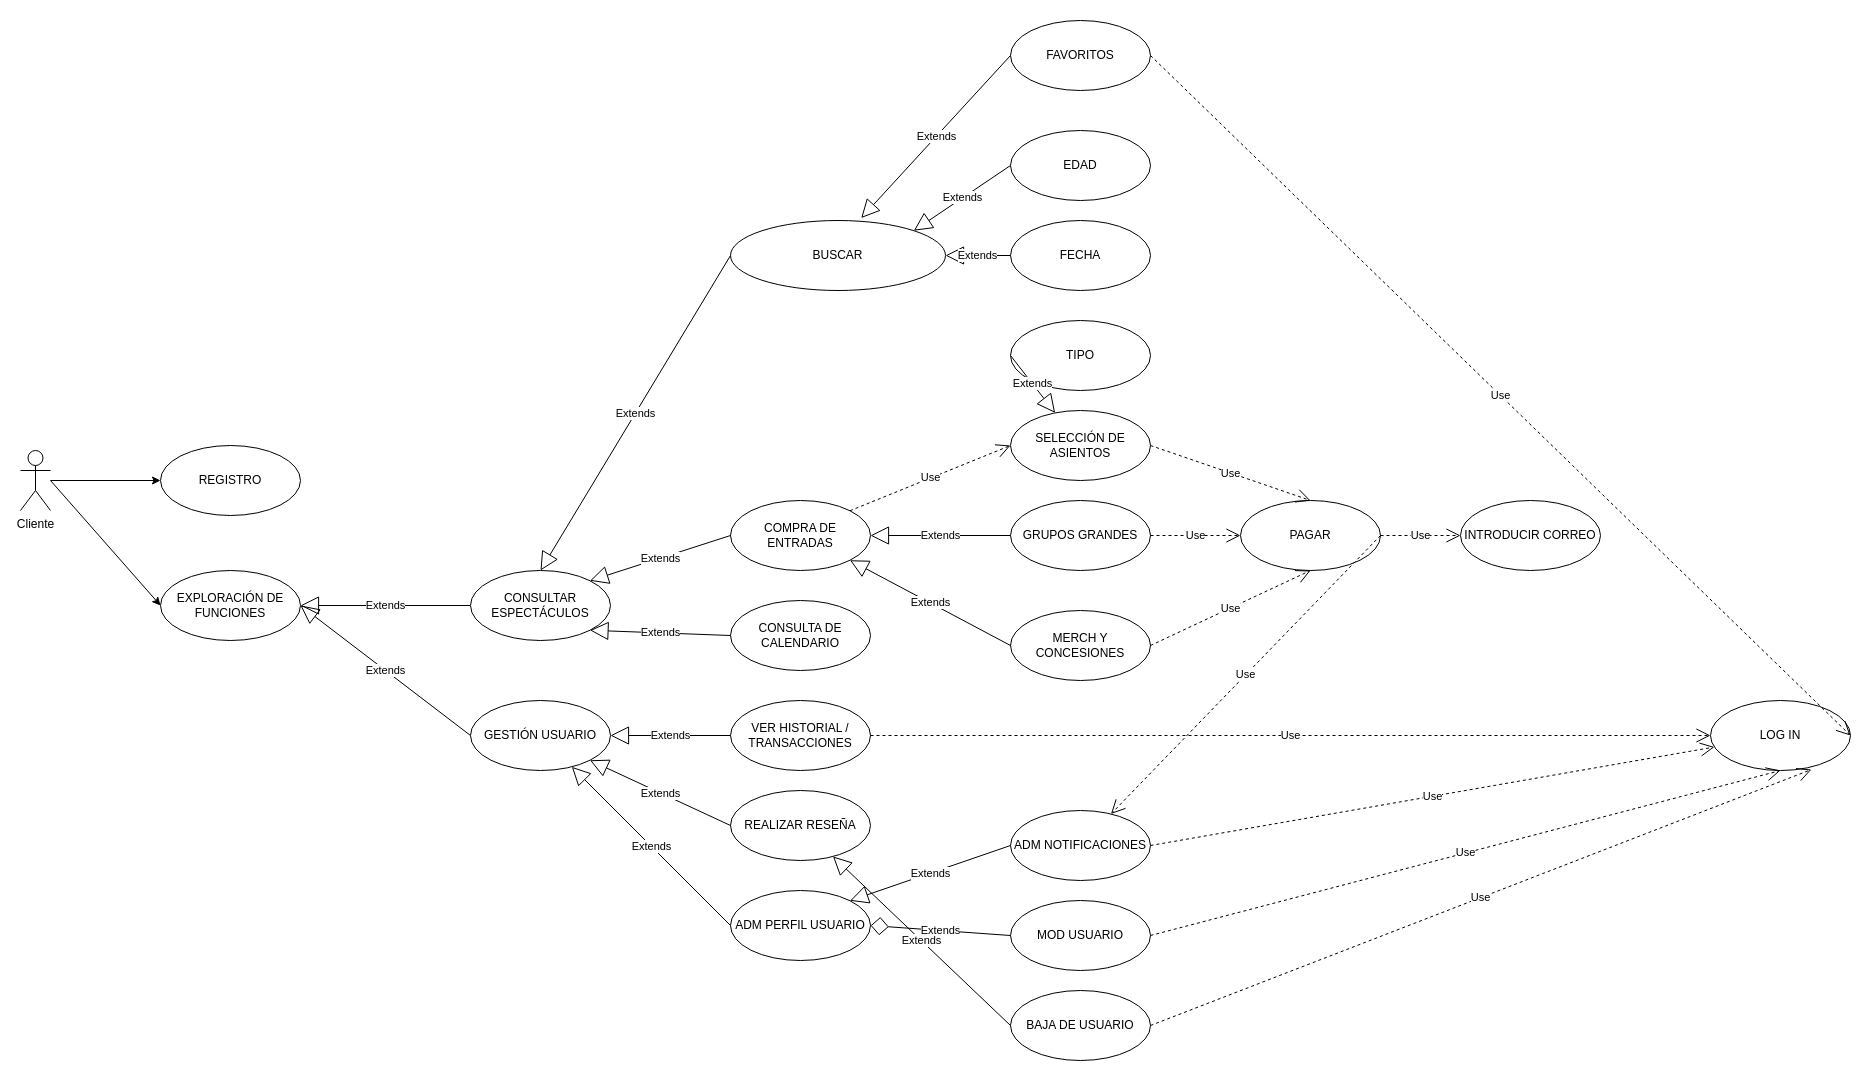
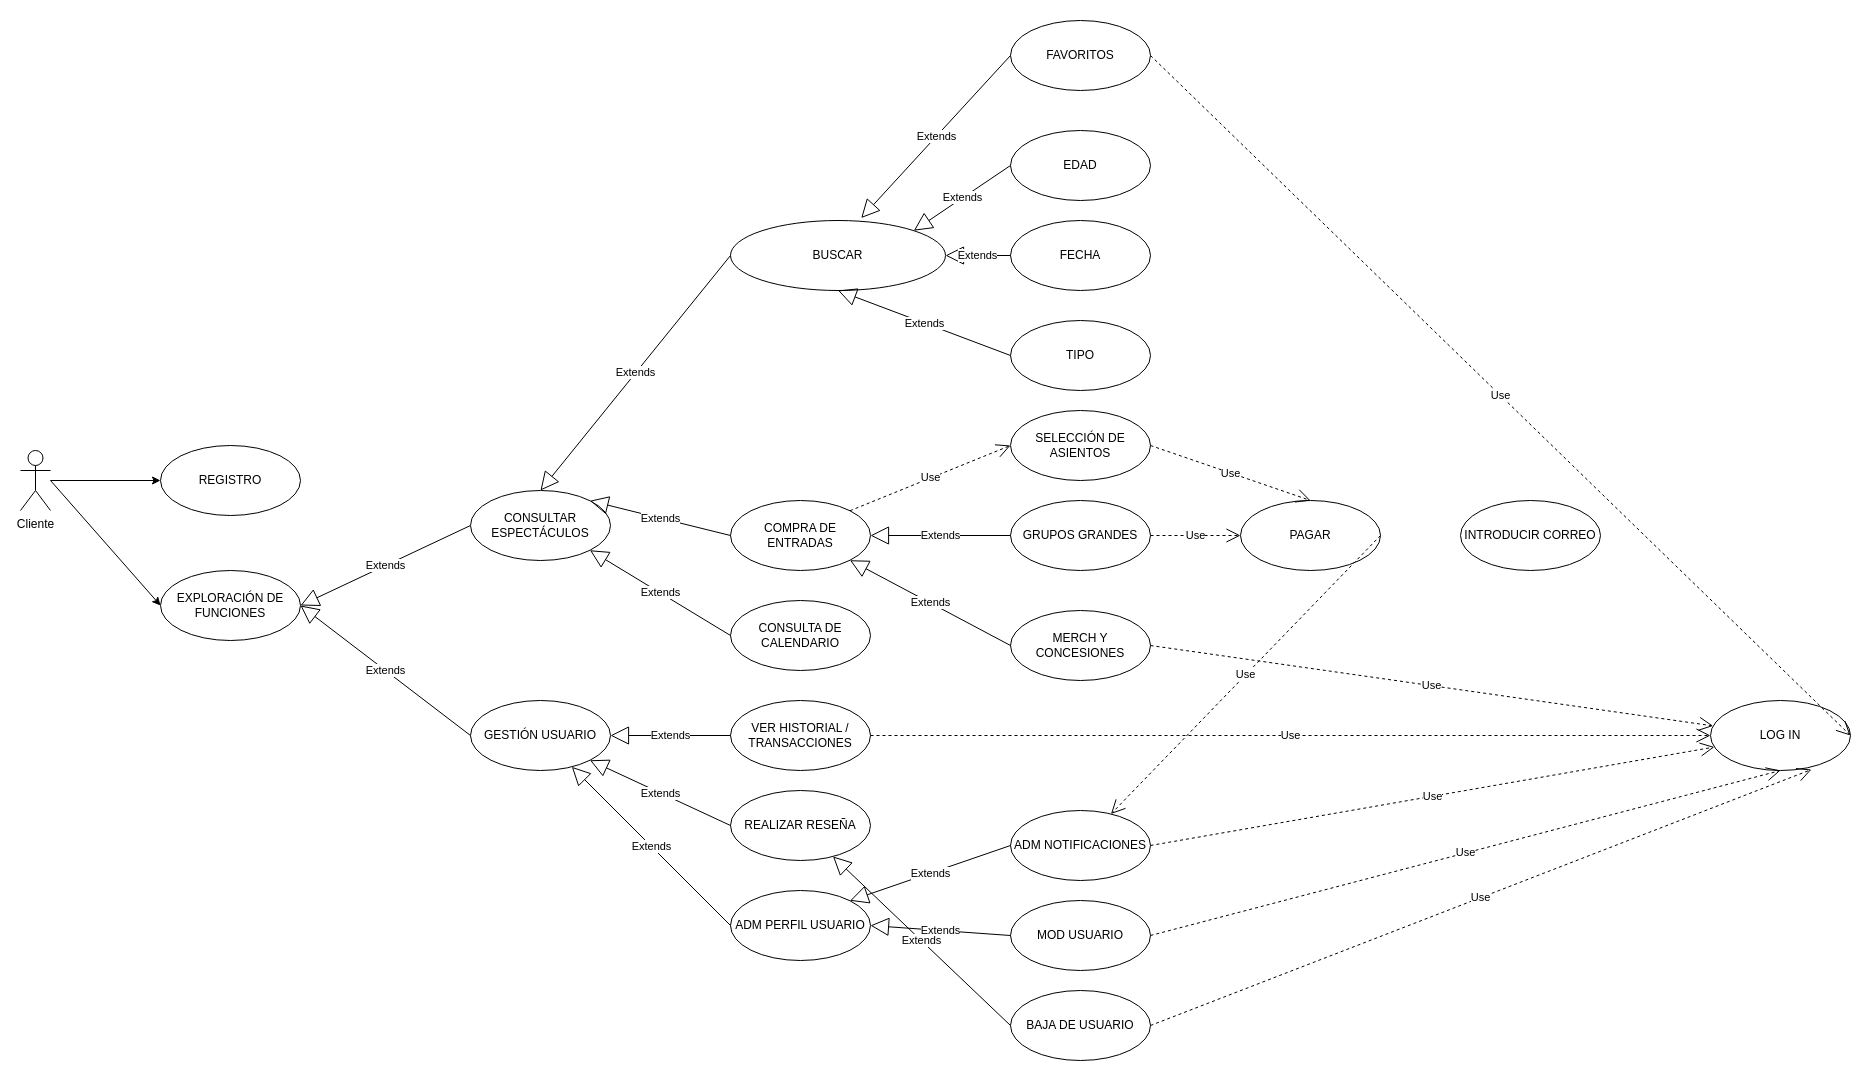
edge "TIPO" -> "SELECCIÓN DE ASIENTOS": now "TIPO" -> "BUSCAR"
edge "PAGAR" -> "INTRODUCIR CORREO": removed, label "Use"
node "CONSULTAR ESPECTÁCULOS": moved (541, 606) -> (541, 526)
edge "MERCH Y CONCESIONES" -> "PAGAR": now "MERCH Y CONCESIONES" -> "LOG IN"
edge "MOD USUARIO" -> "ADM PERFIL USUARIO": arrowhead diamond -> block
